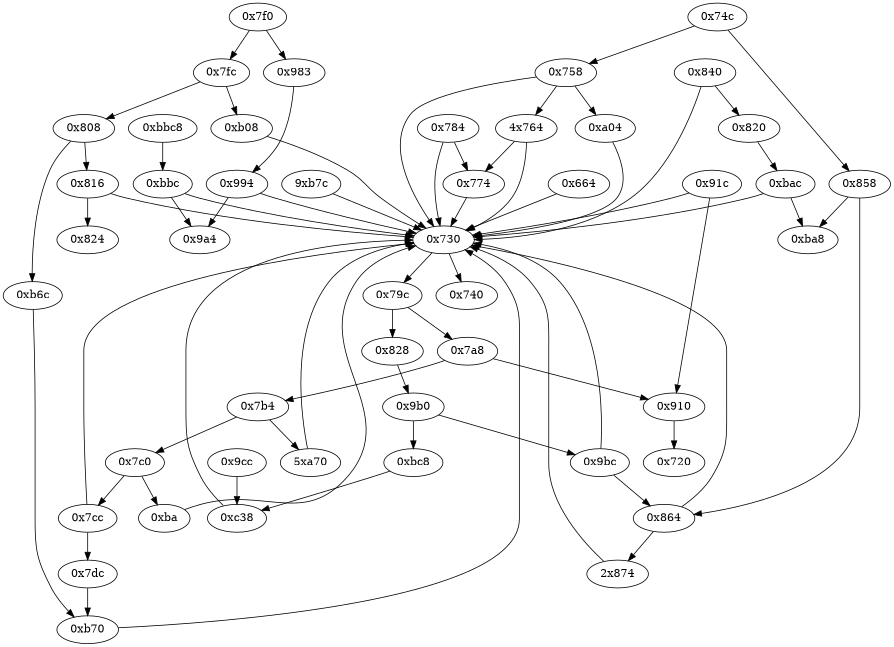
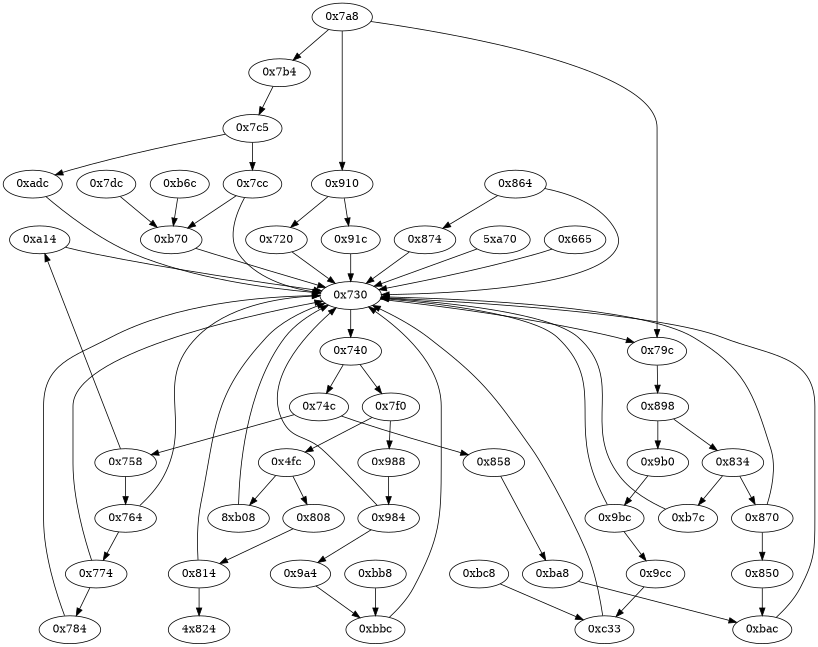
node "0x7fc": label "0x7fc" -> "0x4fc"
node "0x983": label "0x983" -> "0x988"
node "0x840": label "0x840" -> "0x870"
edge "0x758" -> "0x730": now "0x720" -> "0x730"
node "0xbbc8": label "0xbbc8" -> "0xbb8"
node "0xb08": label "0xb08" -> "8xb08"
node "4x764": label "4x764" -> "0x764"
node "0xa04": label "0xa04" -> "0xa14"
node "0x820": label "0x820" -> "0x850"
edge "0x784" -> "0x774": reversed
node "0x816": label "0x816" -> "0x814"
node "0x994": label "0x994" -> "0x984"
node "9xb7c": label "9xb7c" -> "0xb7c"
node "0x664": label "0x664" -> "0x665"
edge "0x808" -> "0xb6c": removed
edge "0xbbc" -> "0x9a4": reversed
edge "0xbac" -> "0xba8": reversed
node "0x824": label "0x824" -> "4x824"
edge "0x91c" -> "0x910": reversed
edge "0x79c" -> "0x7a8": reversed
node "0x828": label "0x828" -> "0x898"
edge "0x740" -> "0x74c": added
edge "0x740" -> "0x7f0": added
edge "0x858" -> "0x864": removed
edge "0x9b0" -> "0xbc8": removed
edge "0x7b4" -> "5xa70": removed
node "0x7c0": label "0x7c0" -> "0x7c5"
node "0x834": added
edge "0x9bc" -> "0x864": now "0x9bc" -> "0x9cc"
node "0xba": label "0xba" -> "0xadc"
node "0xc38": label "0xc38" -> "0xc33"
edge "0x7cc" -> "0x7dc": now "0x7cc" -> "0xb70"
node "2x874": label "2x874" -> "0x874"
